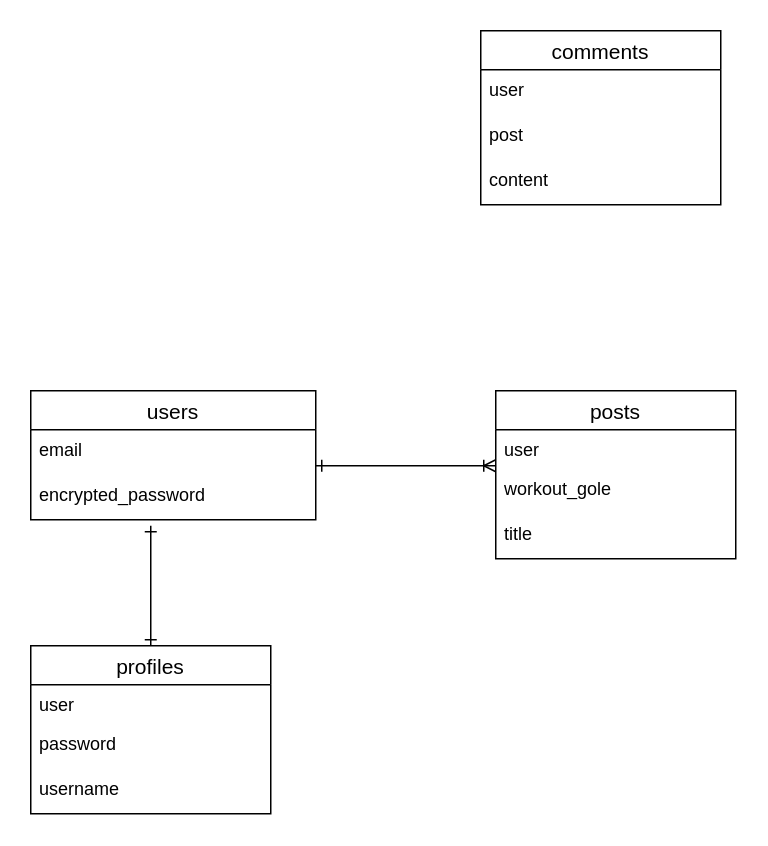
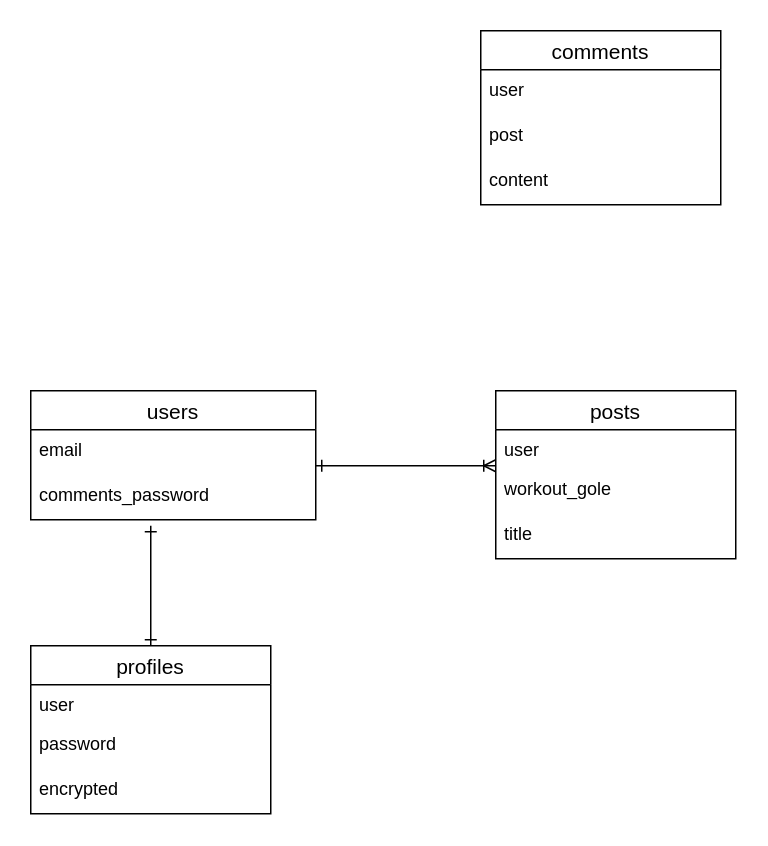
node "encrypted_password": label "encrypted_password" -> "comments_password"
node "username": label "username" -> "encrypted"
